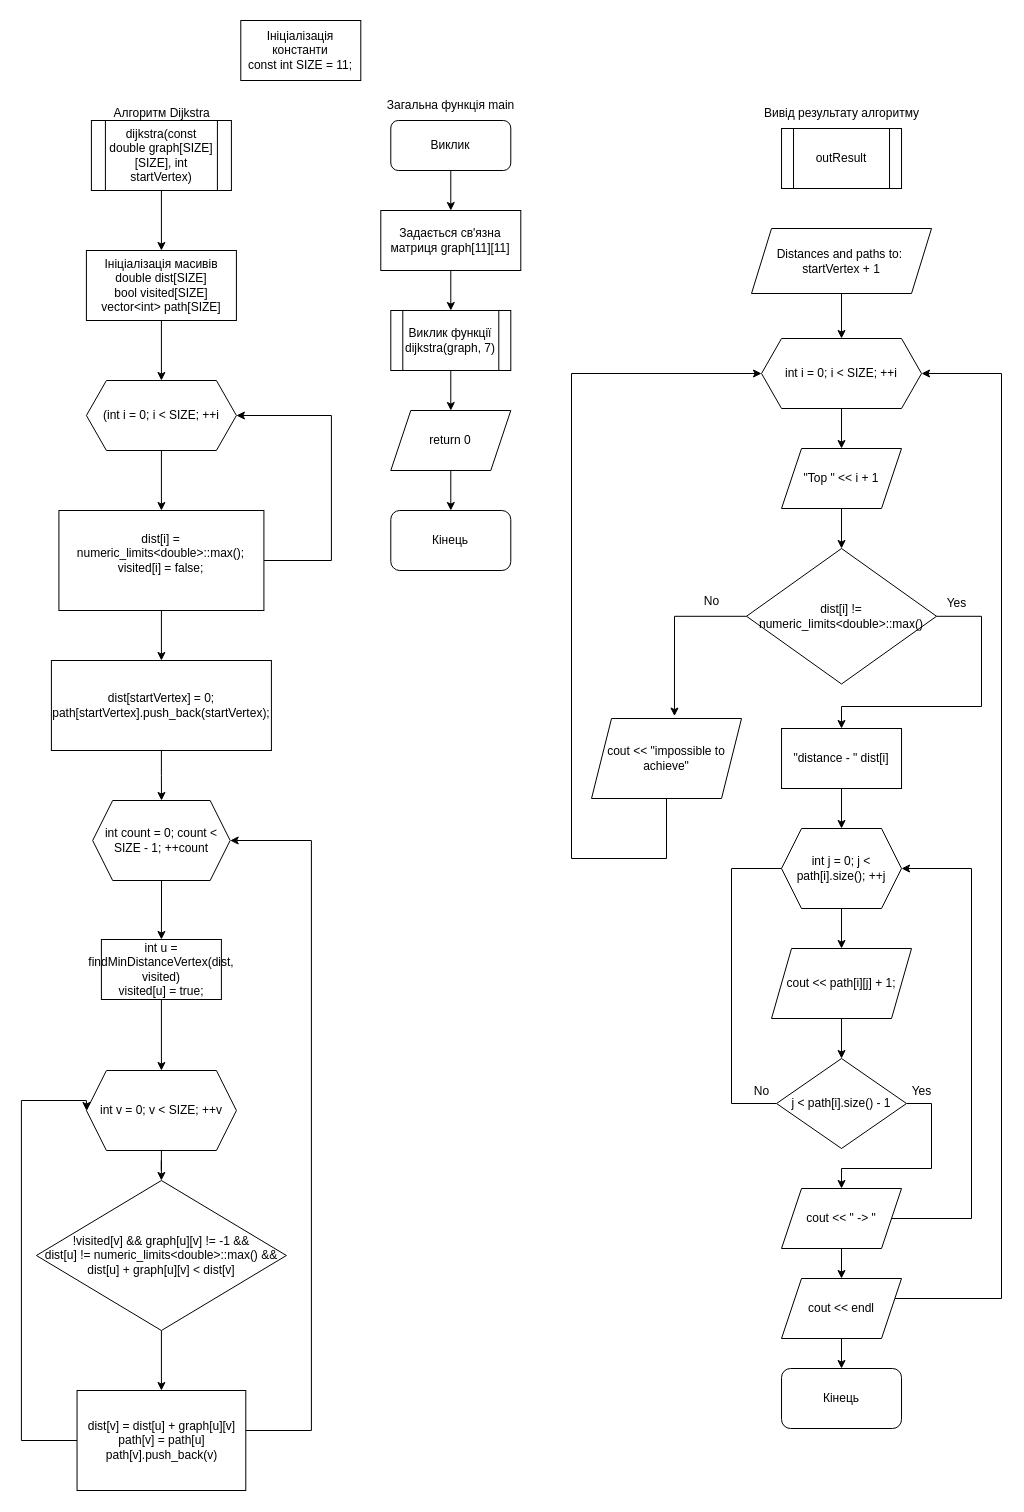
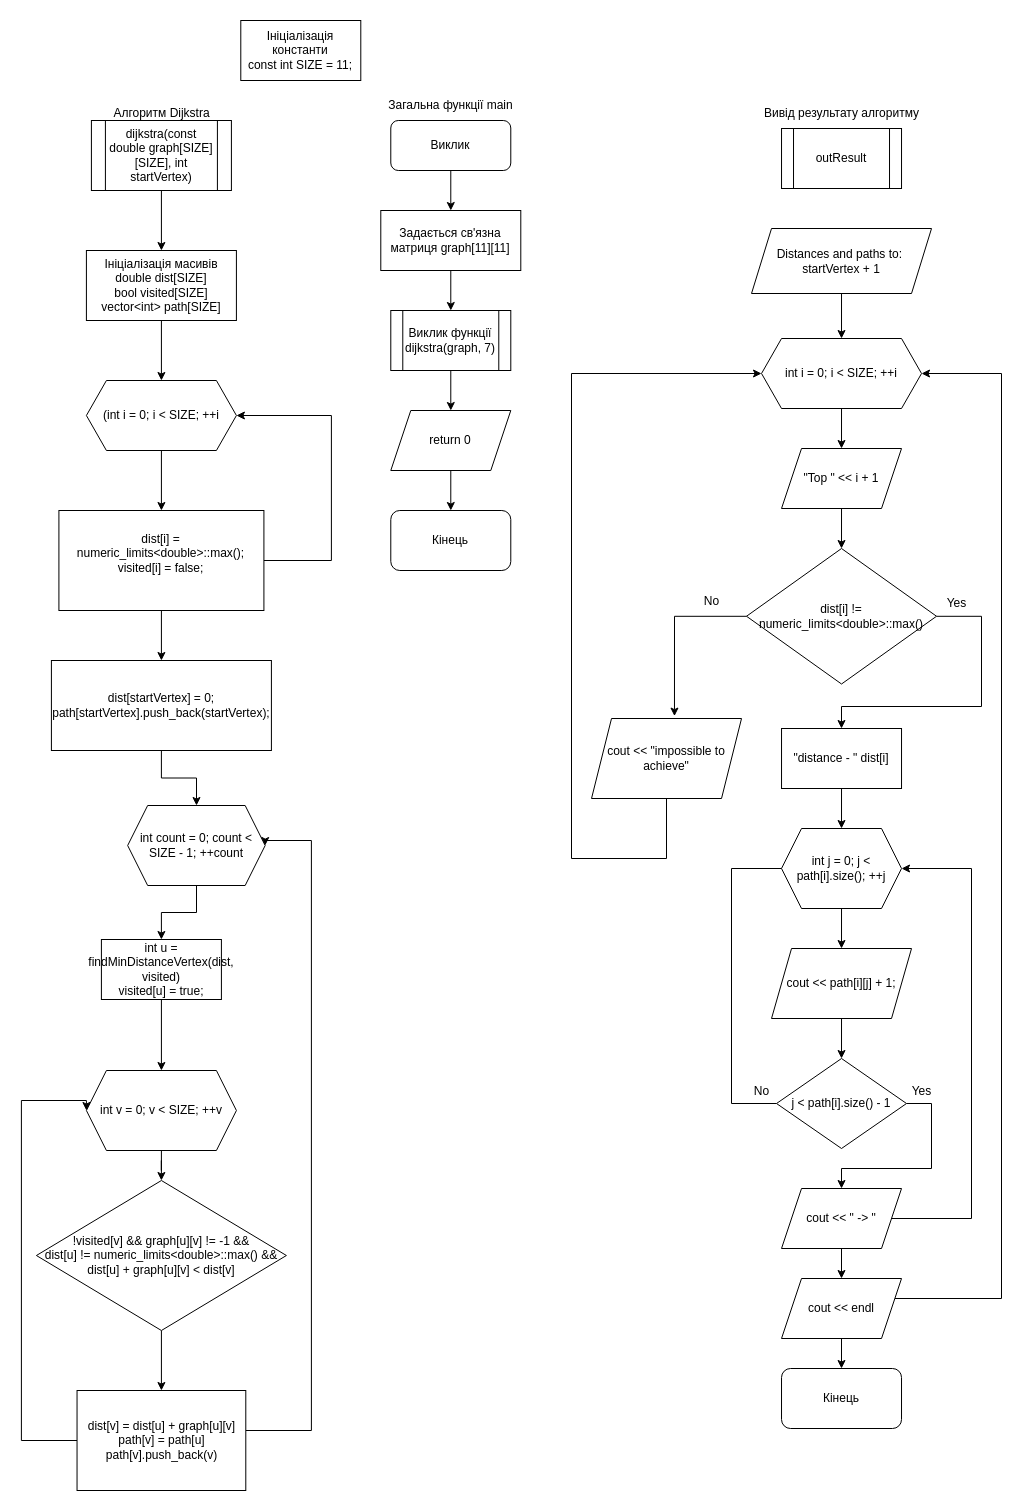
node "Загальна функція main": label "Загальна функція main" -> "Загальна функції main"
node "int count = 0; count < SIZE - 1; ++count": moved (161, 841) -> (196, 846)
